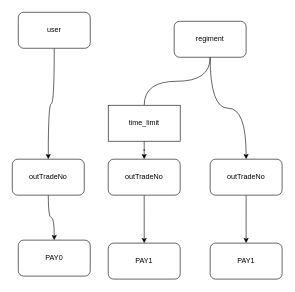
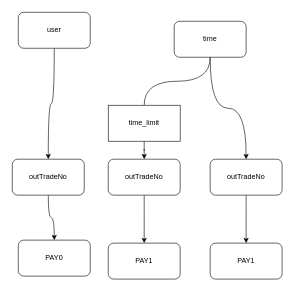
node "regiment": label "regiment" -> "time"
